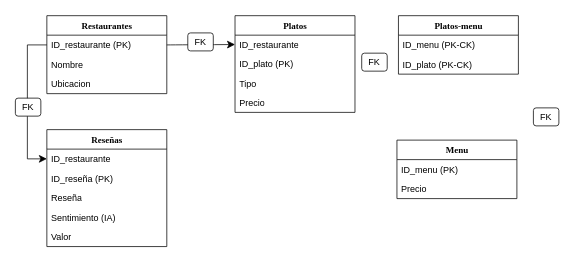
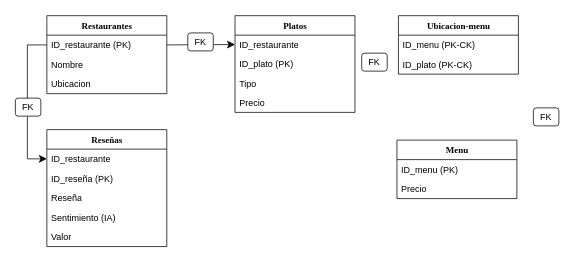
node "Platos-menu": label "Platos-menu" -> "Ubicacion-menu"
